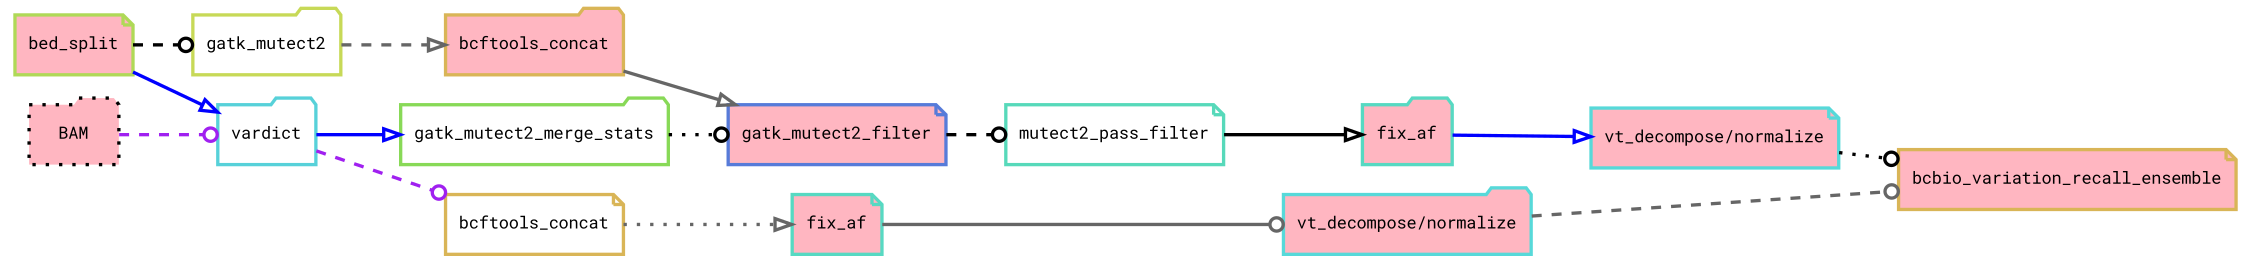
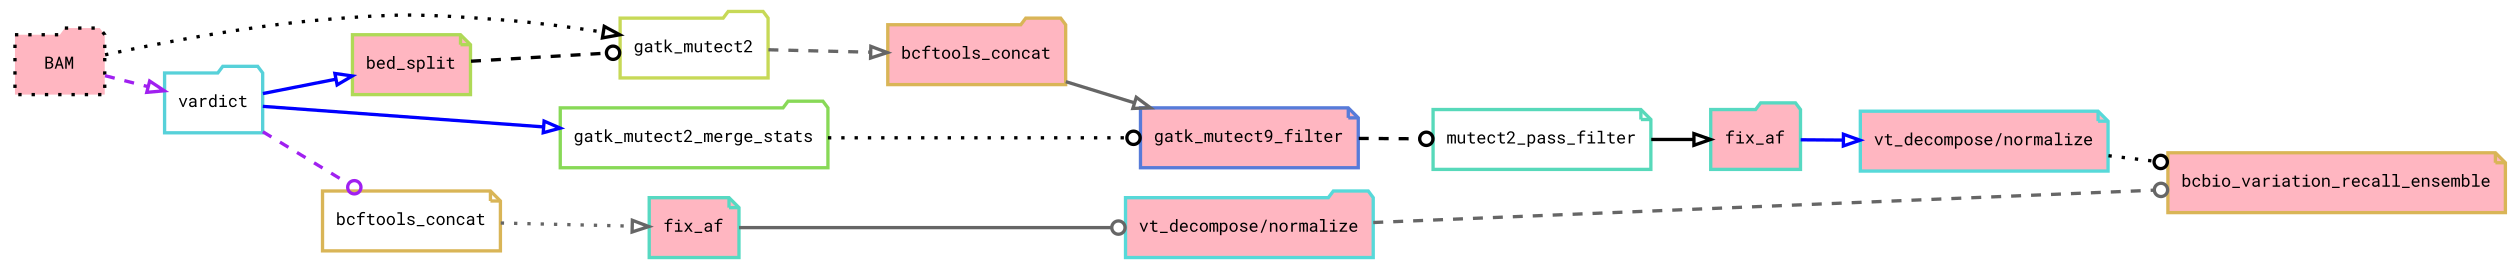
edge "BAM" -> "gatk_mutect2": added
edge "bed_split" -> "vardict": reversed
edge "BAM" -> "vardict": arrowhead odot -> onormal
node "gatk_mutect2_filter": label "gatk_mutect2_filter" -> "gatk_mutect9_filter"
